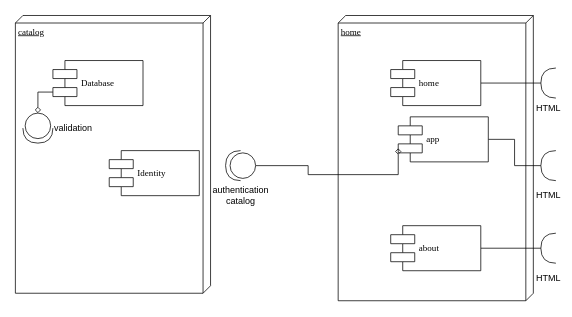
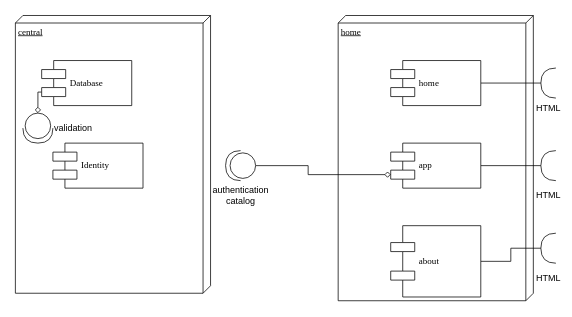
node "catalog": label "catalog" -> "central"
node "Database": moved (98, 83) -> (87, 83)
node "app": moved (443, 139) -> (435, 165)
node "Identity": moved (154, 173) -> (98, 165)
node "about": size 90x45 -> 90x71
